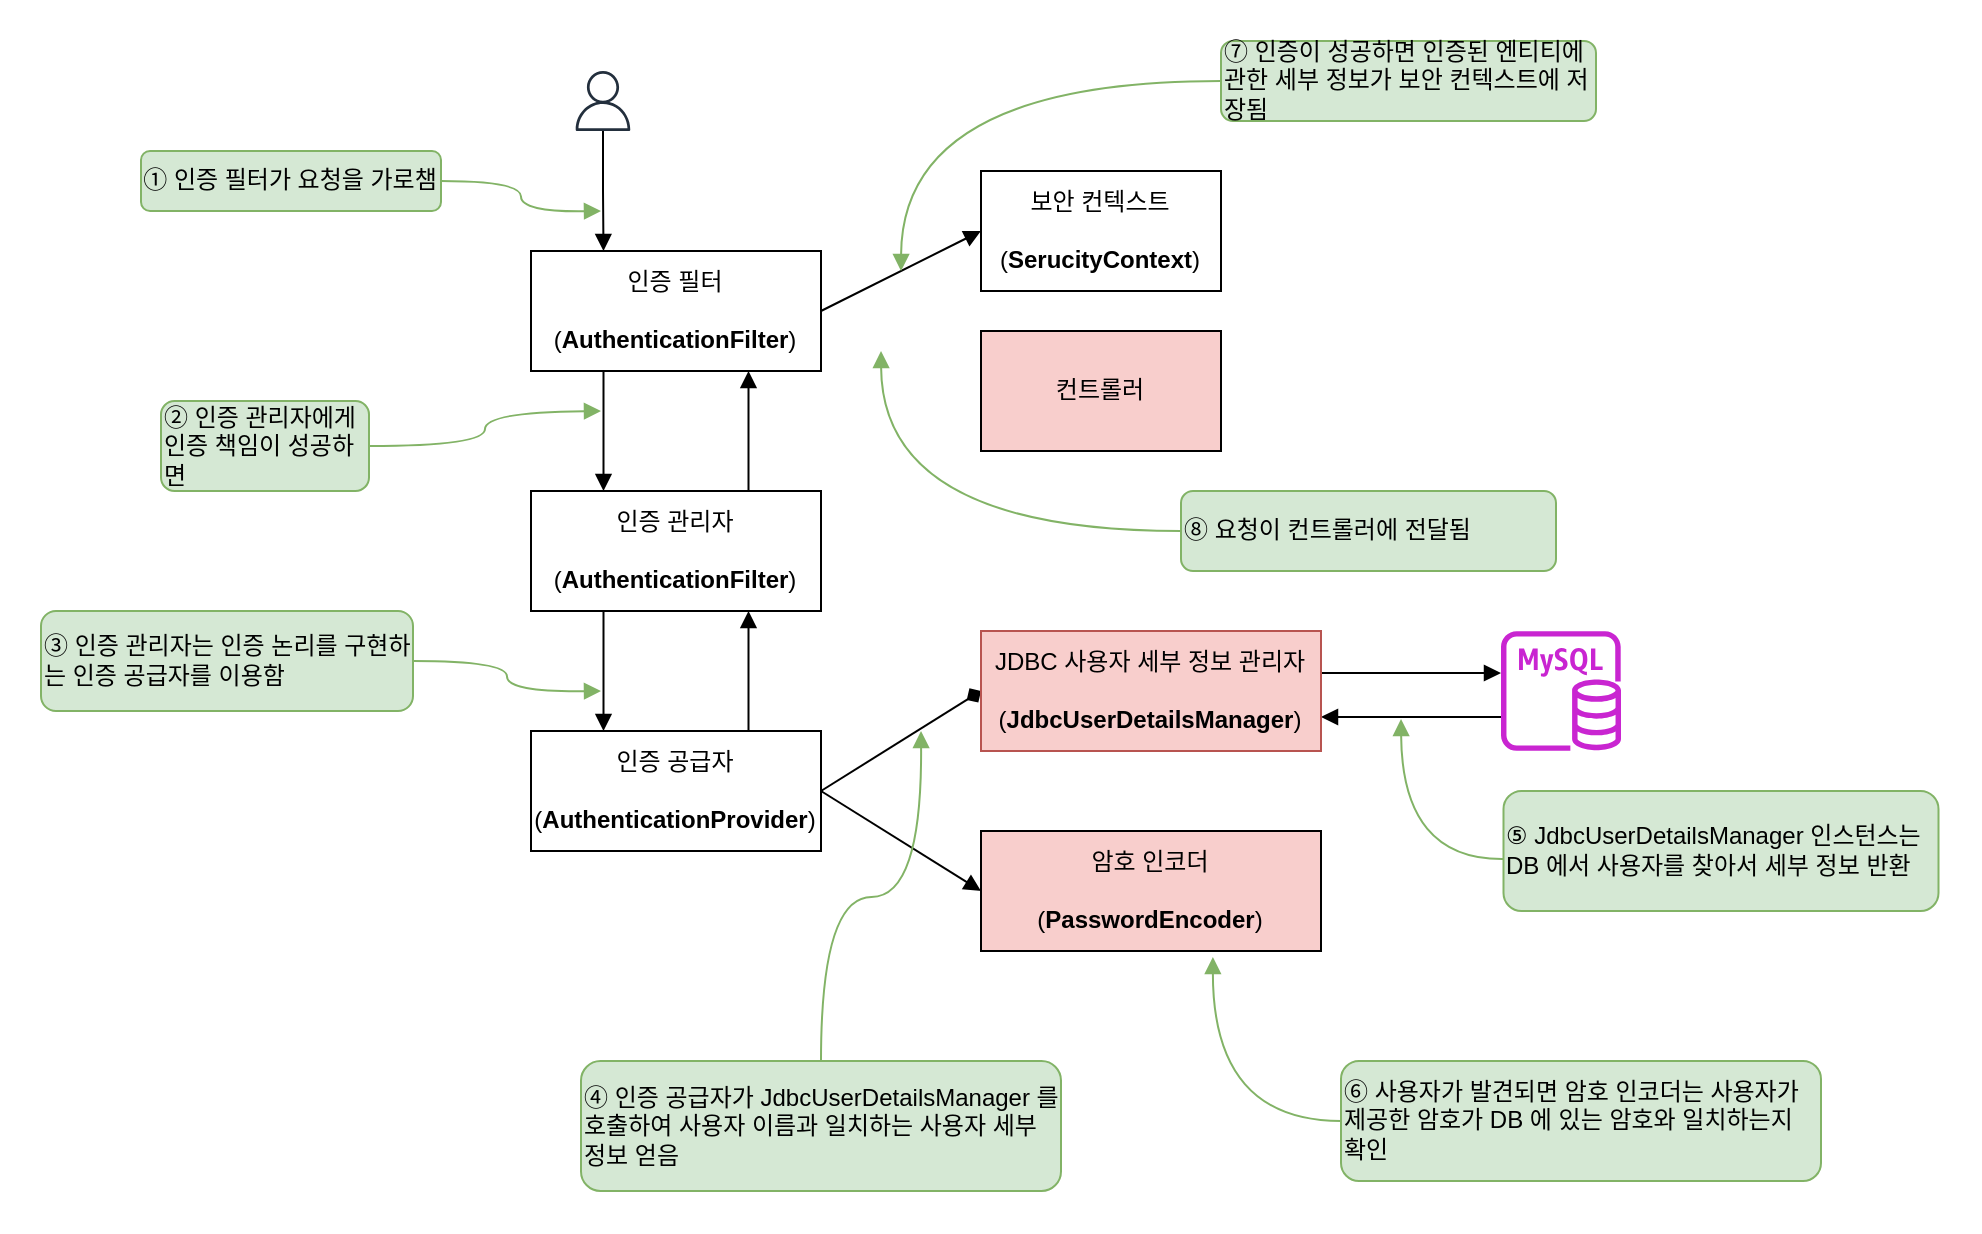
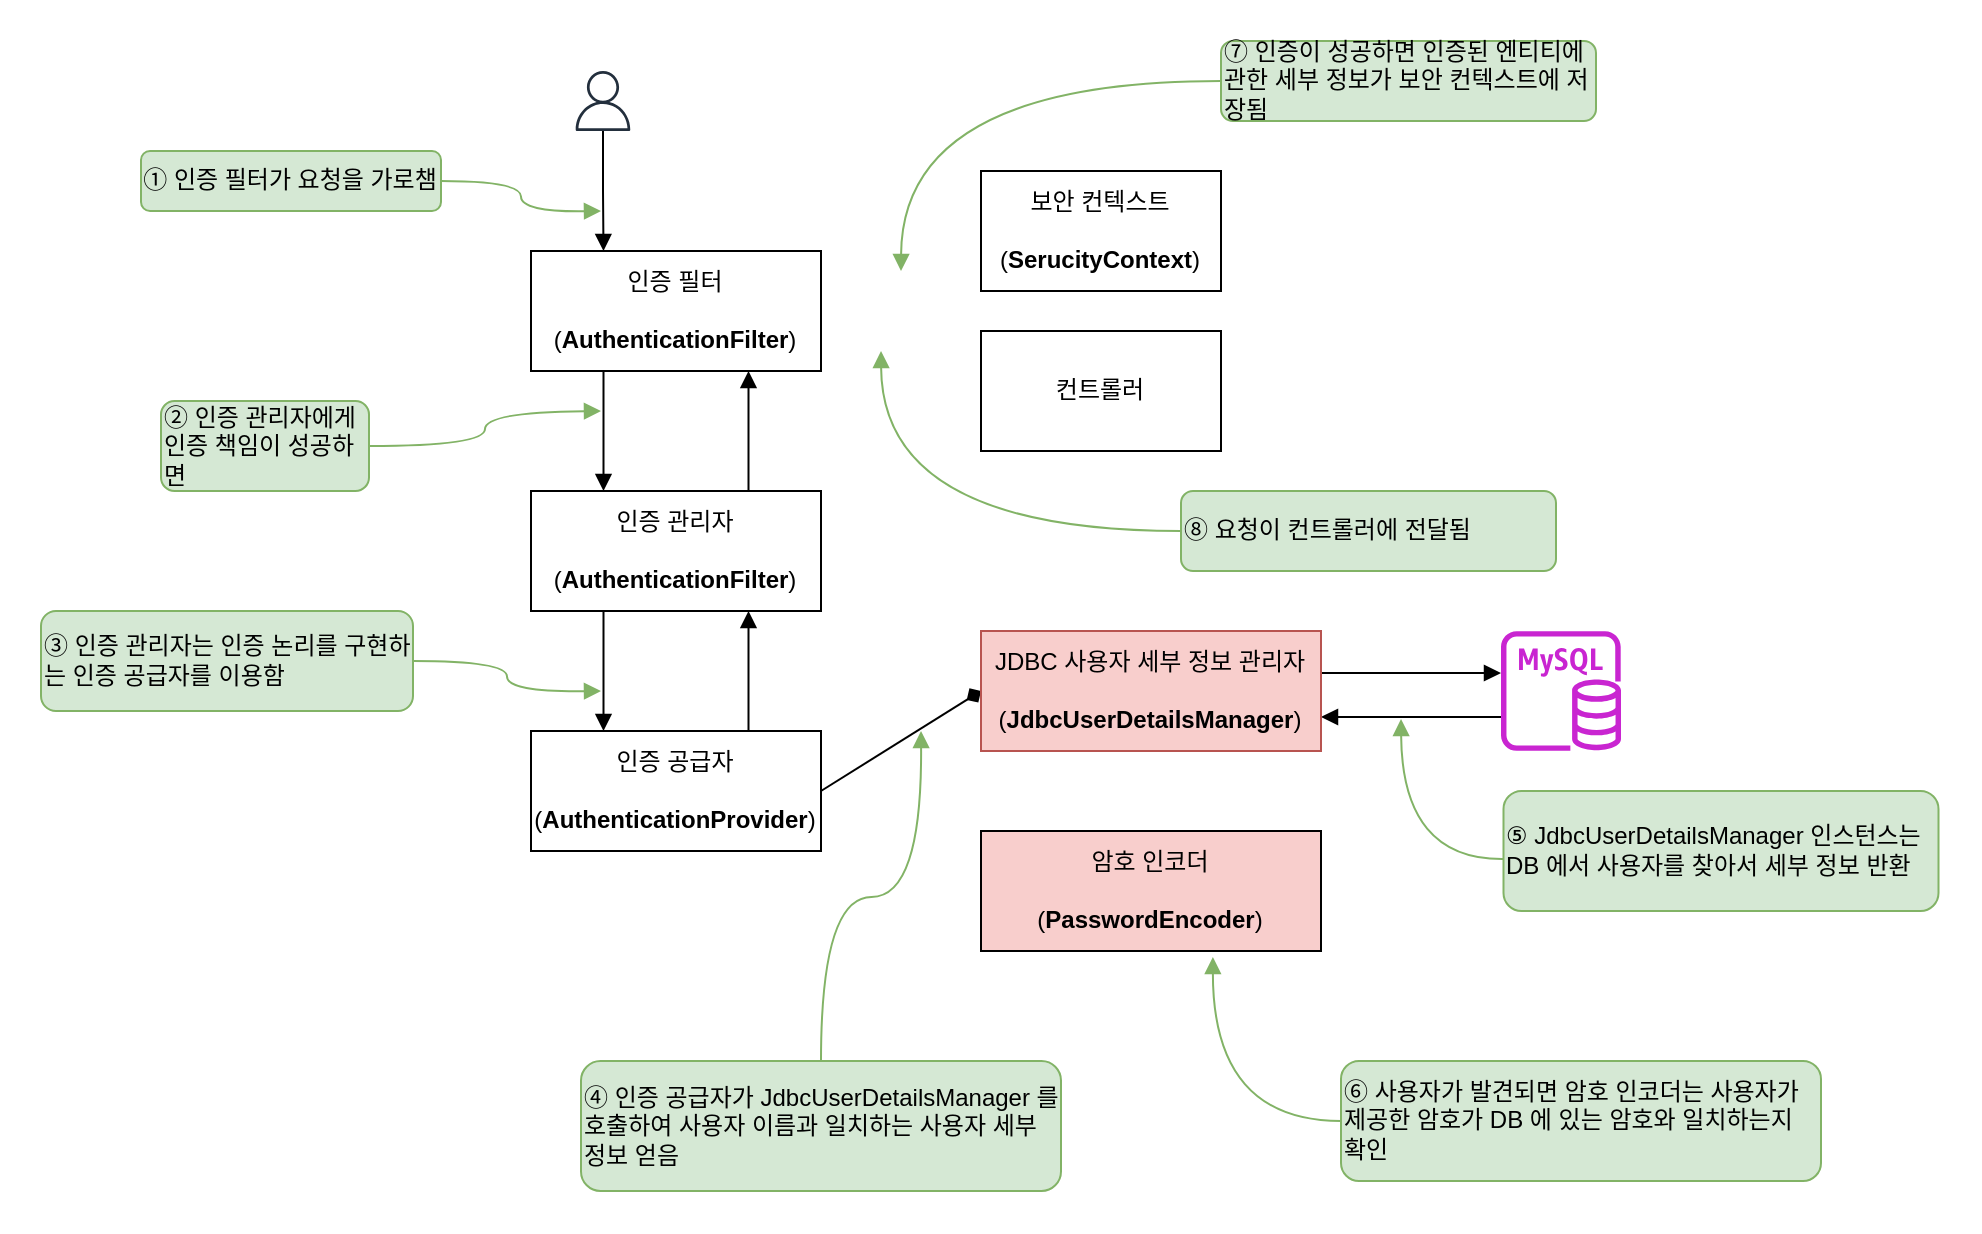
edge "인증 필터 (AuthenticationFilter)" -> "보안 컨텍스트 (SerucityContext)": removed
node "컨트롤러": fillcolor #f8cecc -> #ffffff
edge "인증 공급자 (AuthenticationProvider)" -> "암호 인코더 (PasswordEncoder)": removed
